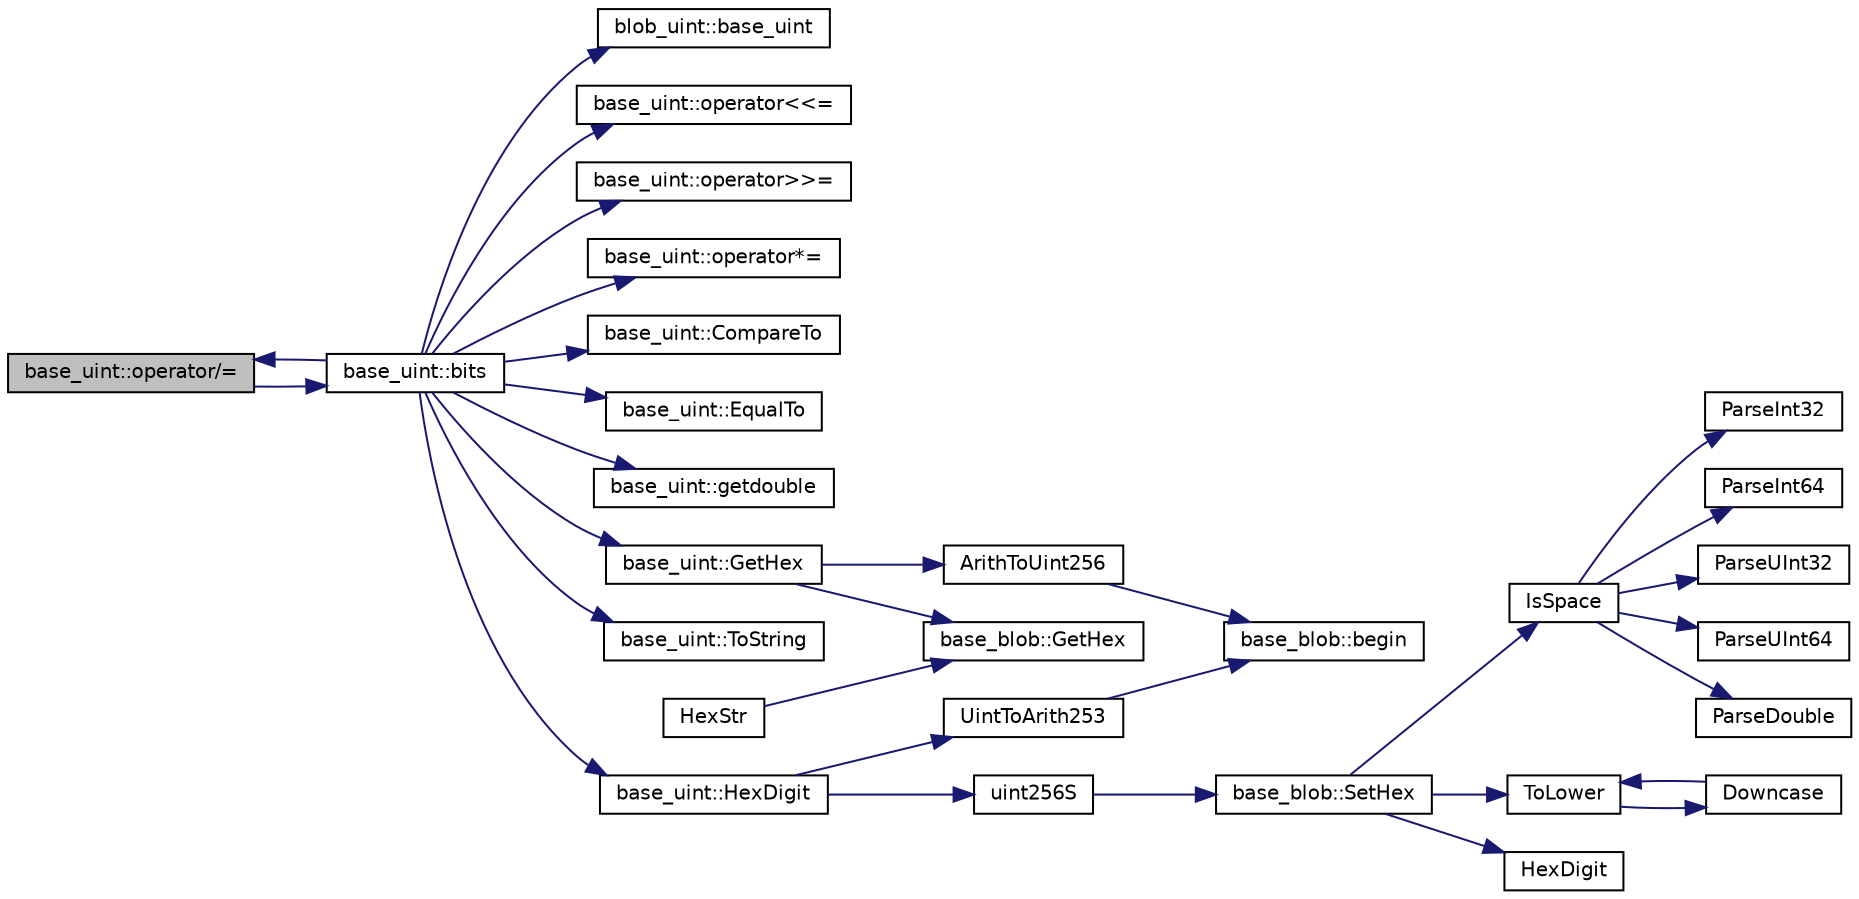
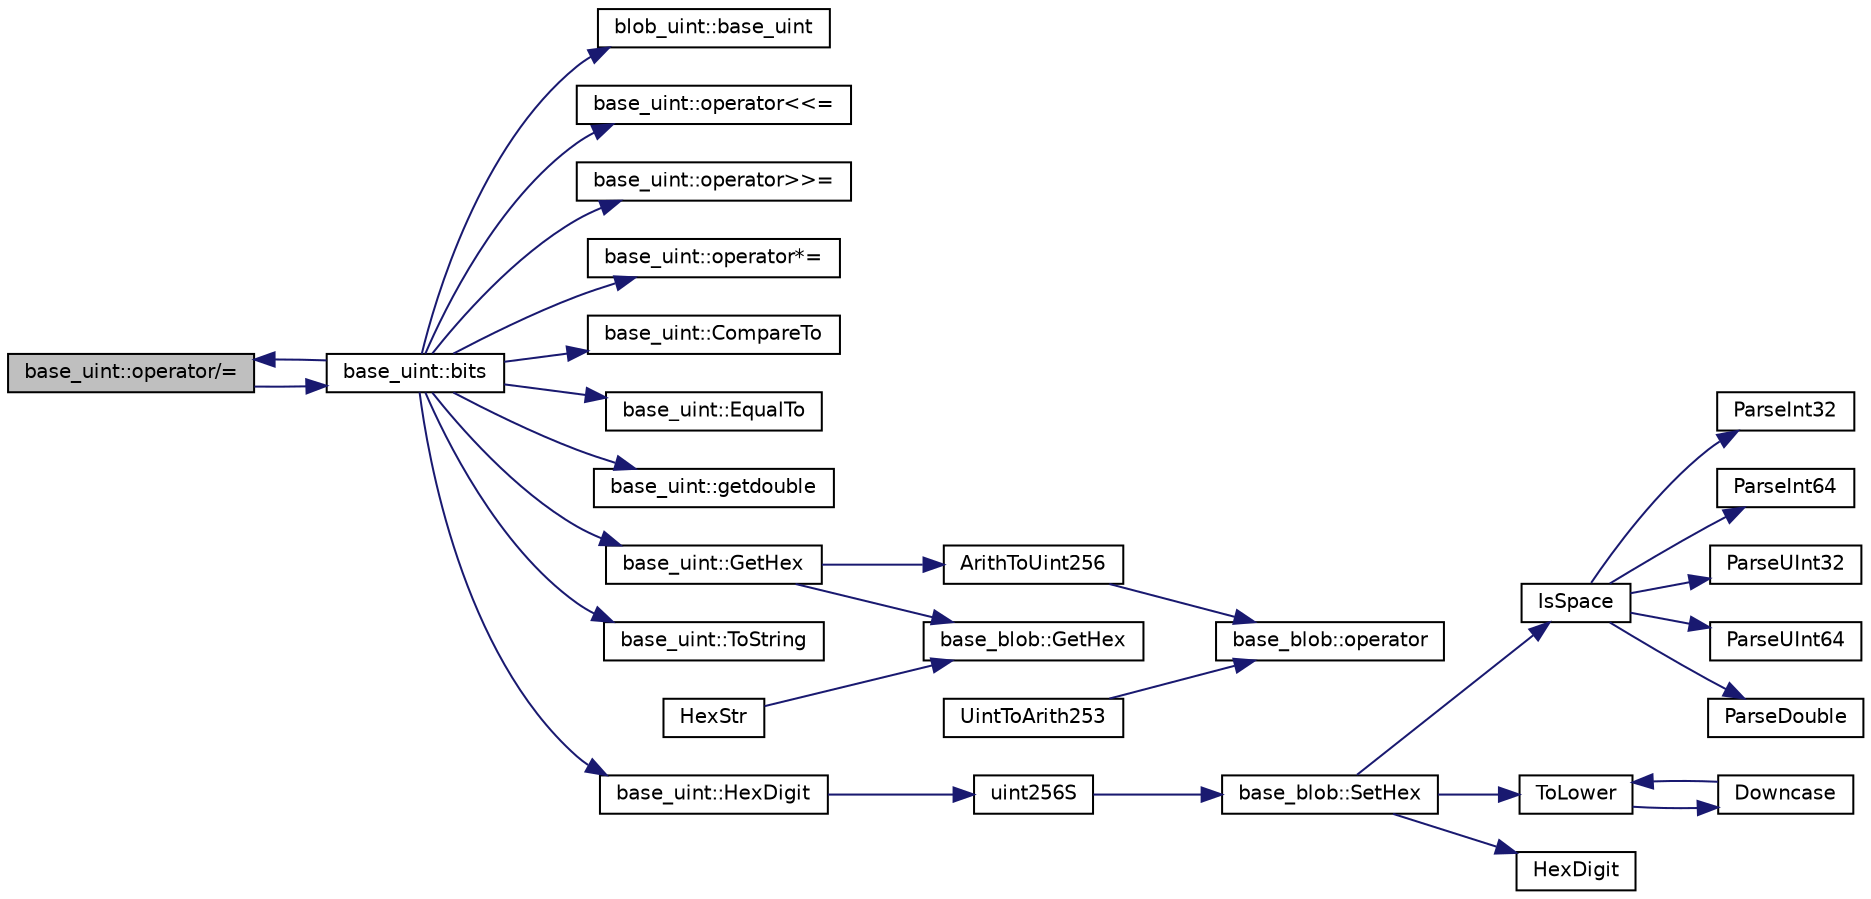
node "base_blob::begin": label "base_blob::begin" -> "base_blob::operator"
edge "base_uint::HexDigit" -> "UintToArith253": removed
